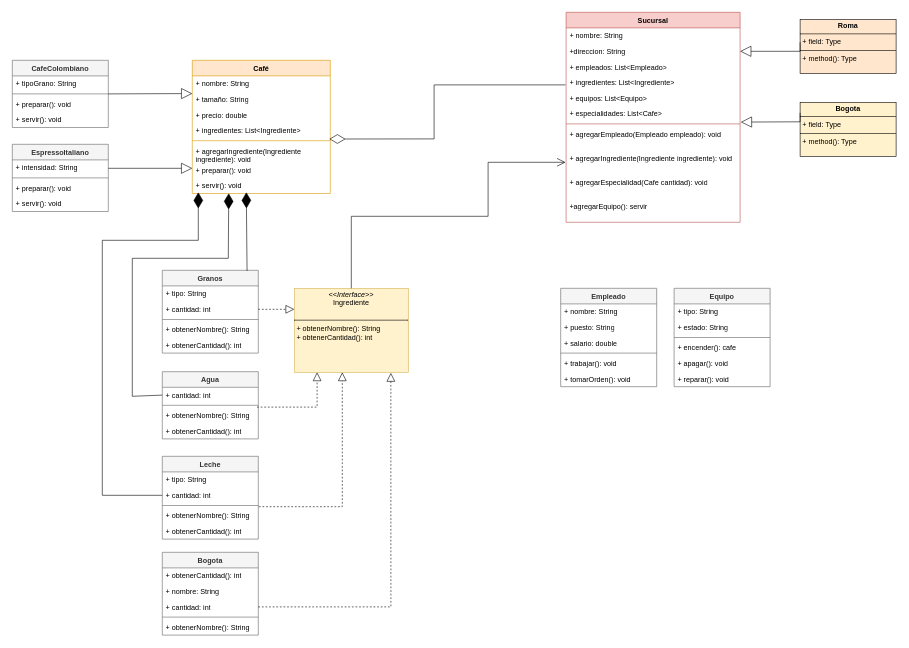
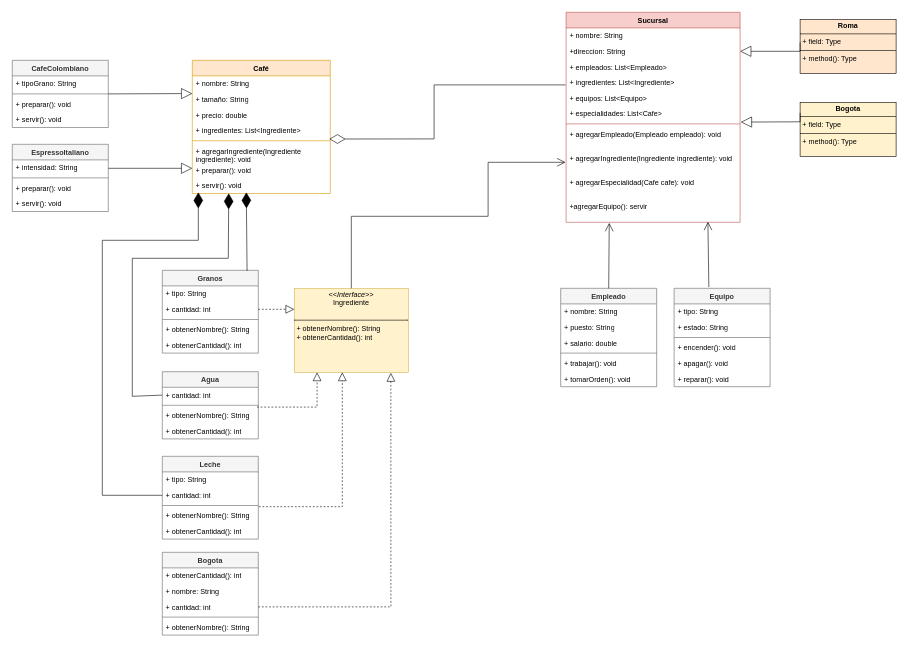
node "+ agregarEspecialidad(Cafe cantidad): void": label "+ agregarEspecialidad(Cafe cantidad): void" -> "+ agregarEspecialidad(Cafe cafe): void"
edge "Equipo" -> "+agregarEquipo(): servir": added
edge "Empleado" -> "+agregarEquipo(): servir": added
node "+ encender(): cafe": label "+ encender(): cafe" -> "+ encender(): void"
